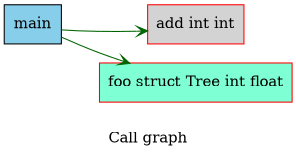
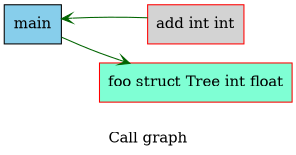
edge "main" -> "add int int": reversed
